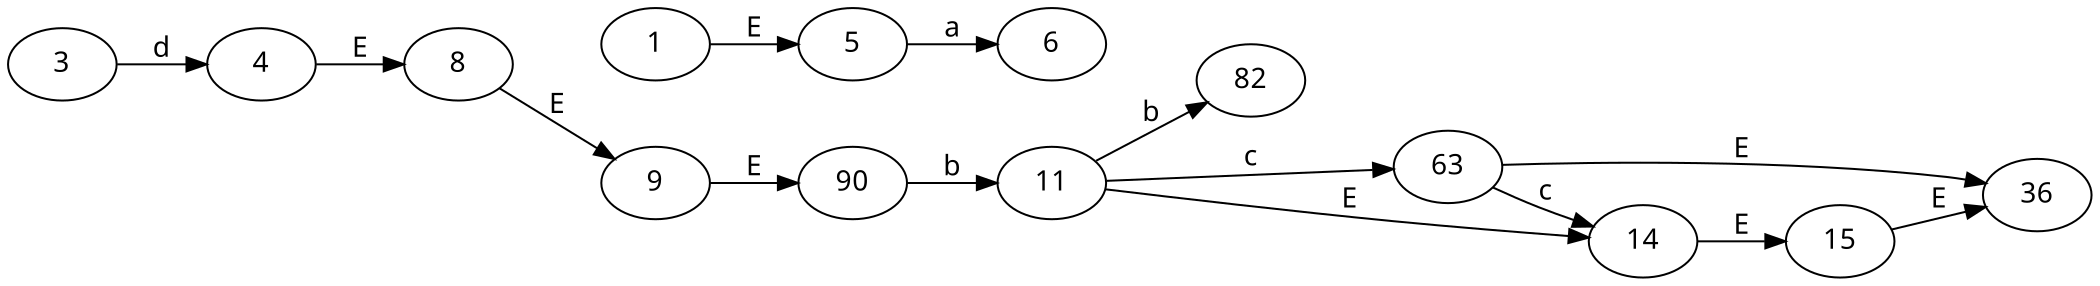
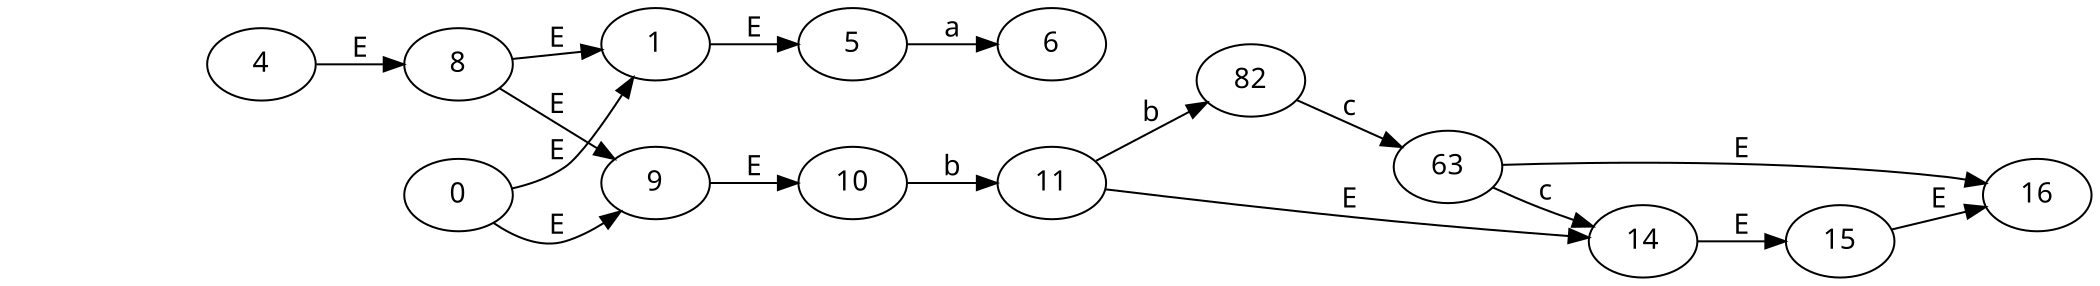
edge "8" -> "1": added, label "E"
node "3": removed
edge "11" -> "63": now "82" -> "63"
node "90": label "90" -> "10"
node "0": added
node "36": label "36" -> "16"
